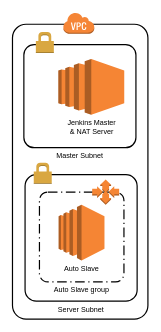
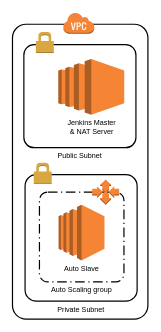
node "Master Subnet": label "Master Subnet" -> "Public Subnet"
node "Auto Slave group": label "Auto Slave group" -> "Auto Scaling group"
node "Server Subnet": label "Server Subnet" -> "Private Subnet"
